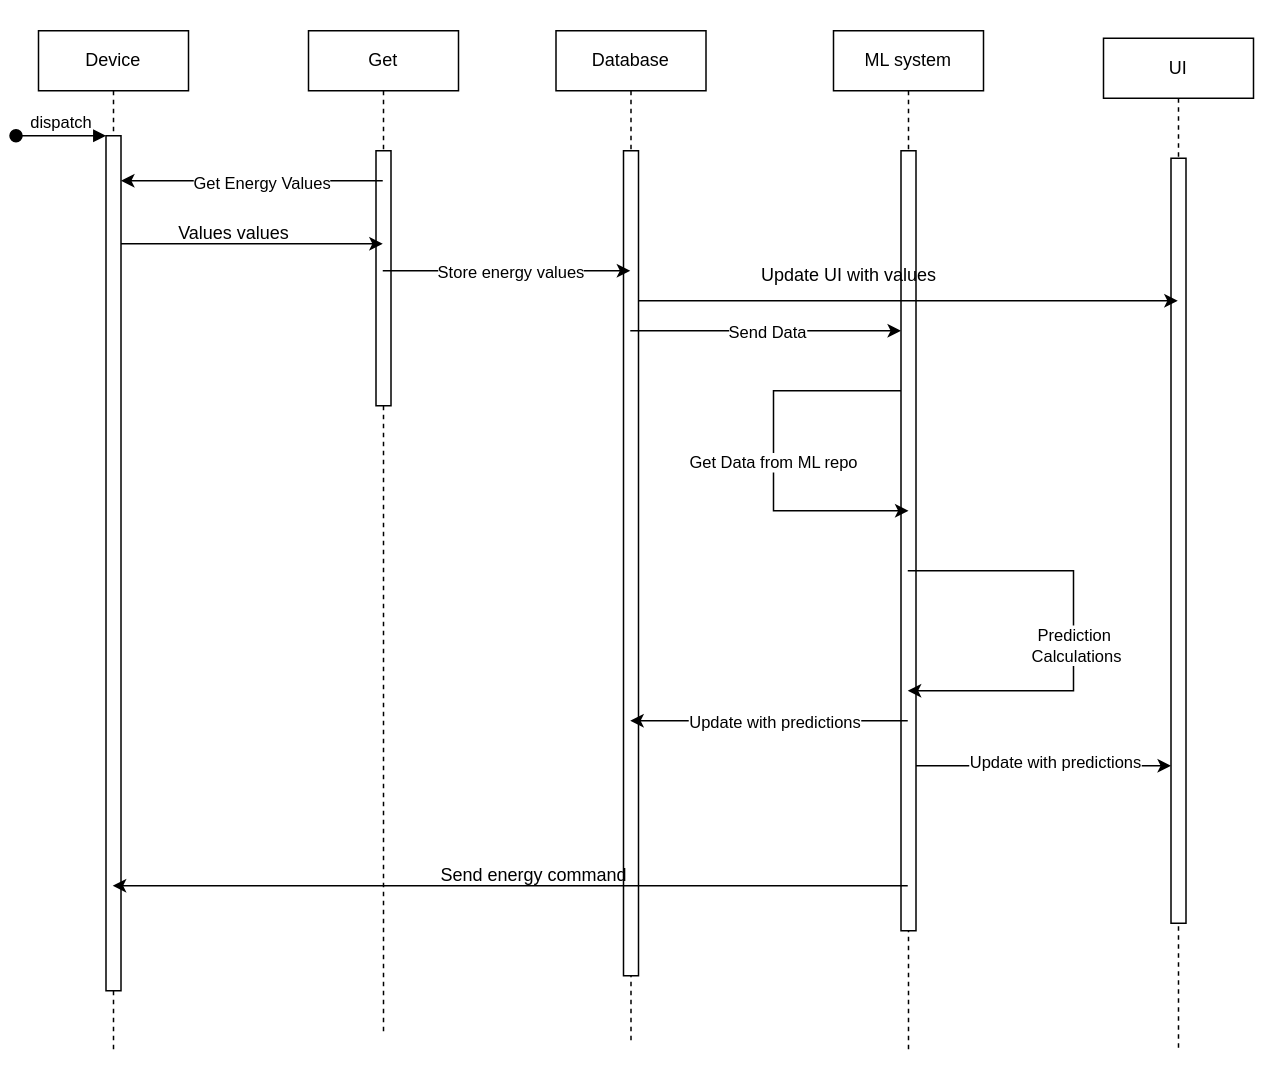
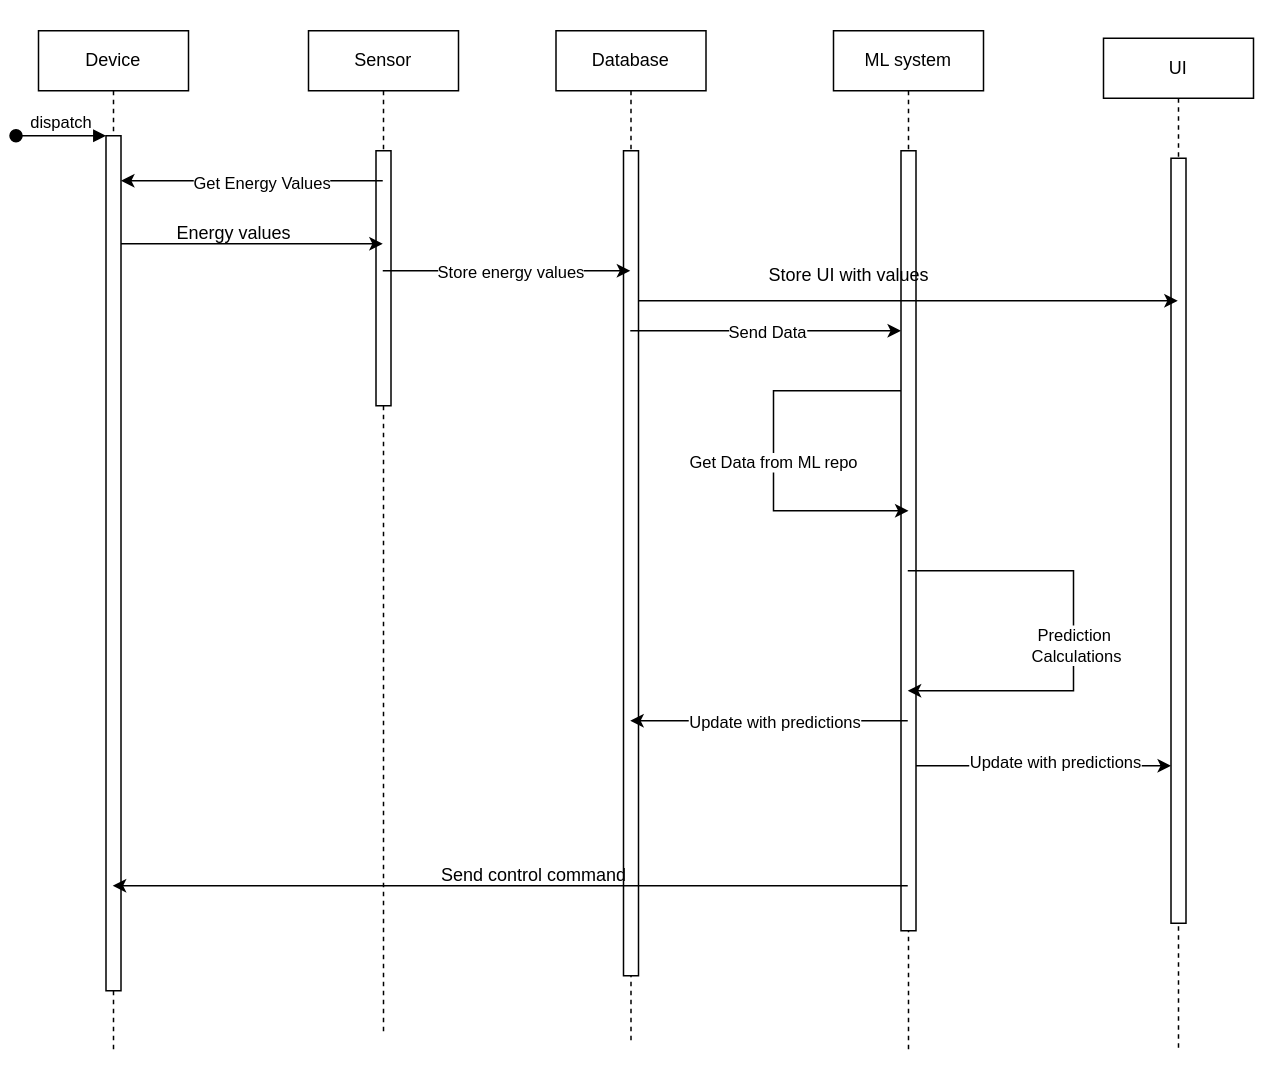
node "Get": label "Get" -> "Sensor"
node "Values values": label "Values values" -> "Energy values"
node "Update UI with values": label "Update UI with values" -> "Store UI with values"
node "Send energy command": label "Send energy command" -> "Send control command"
